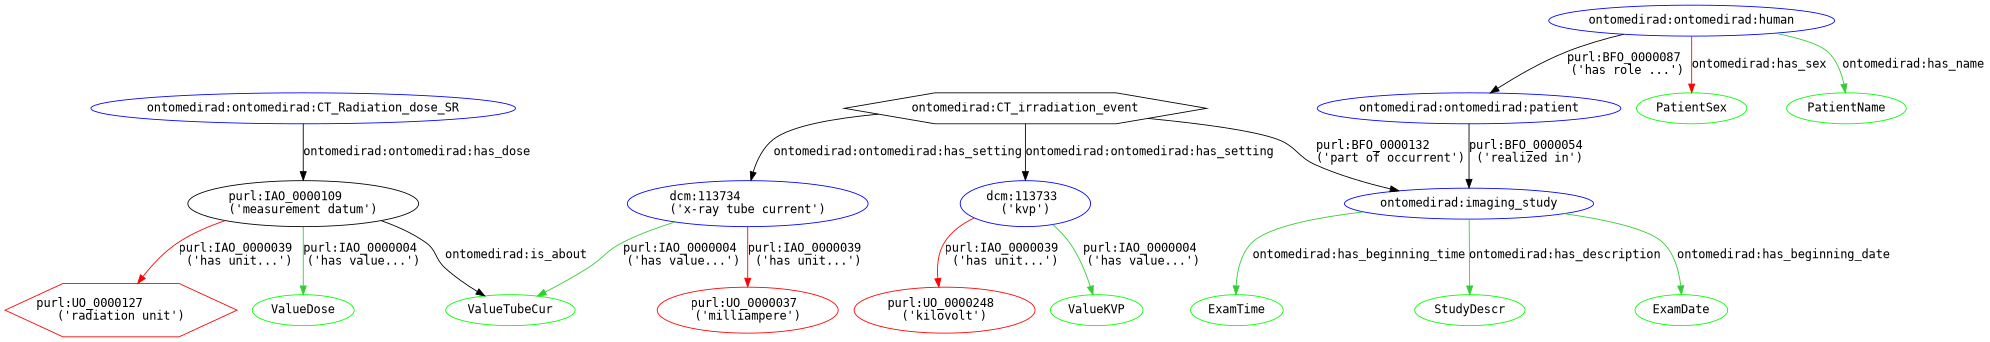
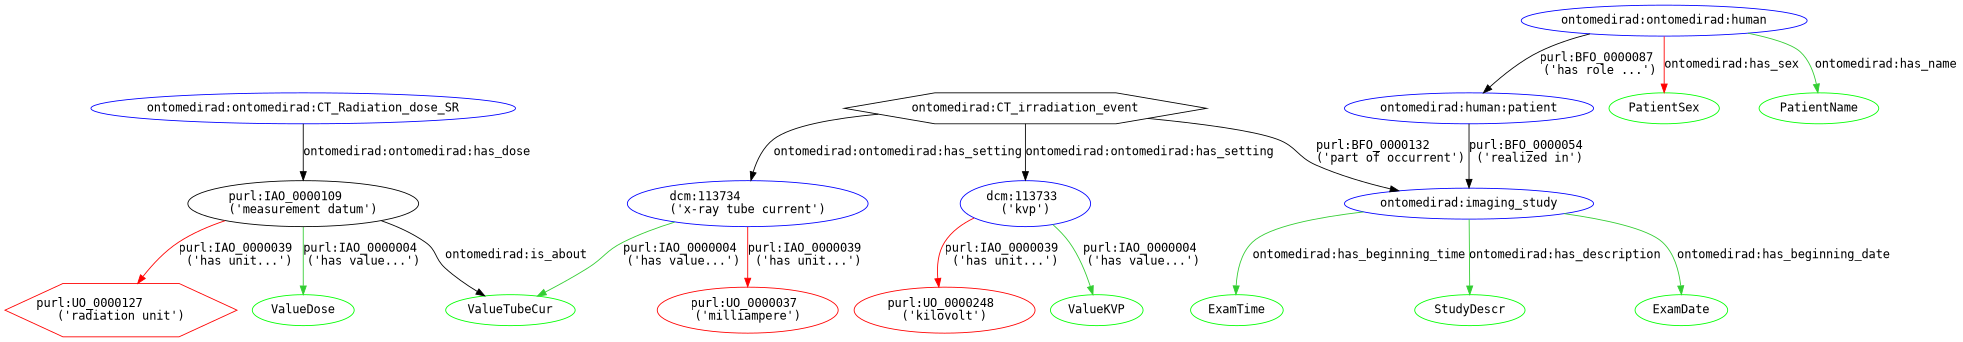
node "ontomedirad:ontomedirad:patient": label "ontomedirad:ontomedirad:patient" -> "ontomedirad:human:patient"
